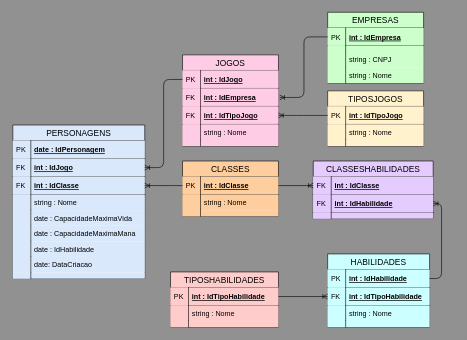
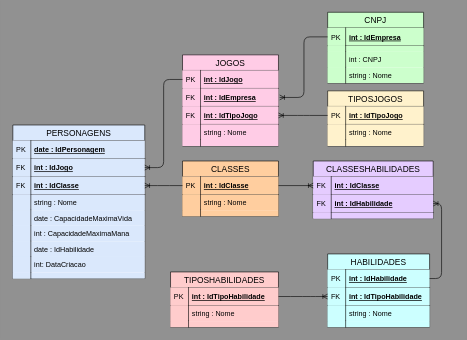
node "EMPRESAS": label "EMPRESAS" -> "CNPJ"
node "string : CNPJ": label "string : CNPJ" -> "int : CNPJ"
node "date : CapacidadeMaximaMana": label "date : CapacidadeMaximaMana" -> "int : CapacidadeMaximaMana"
node "date: DataCriacao": label "date: DataCriacao" -> "int: DataCriacao"
